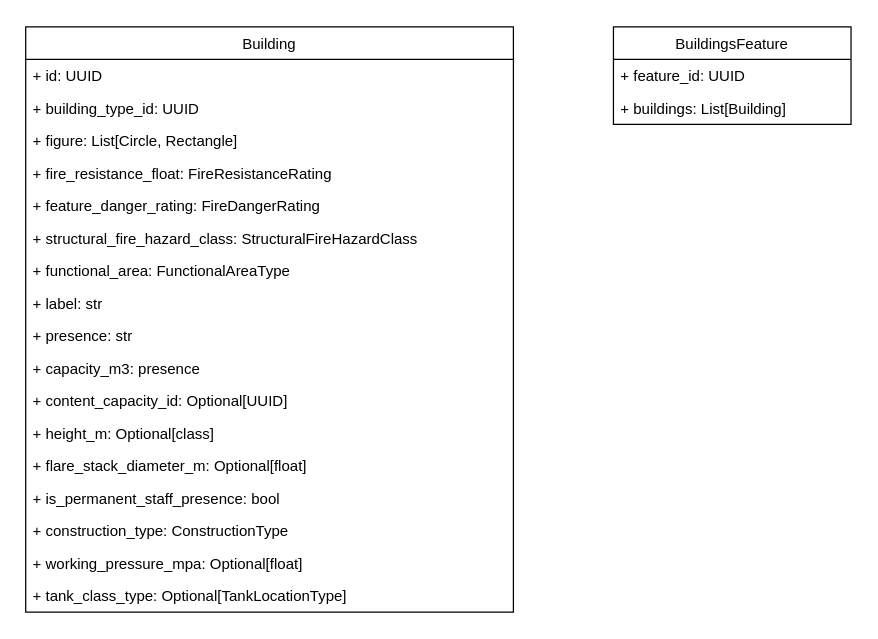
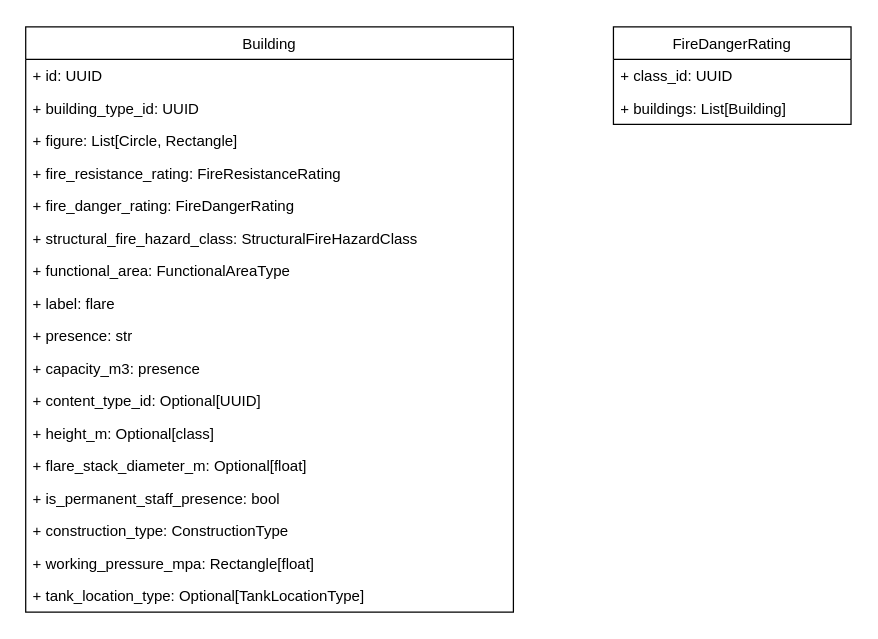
node "BuildingsFeature": label "BuildingsFeature" -> "FireDangerRating"
node "+ feature_id: UUID": label "+ feature_id: UUID" -> "+ class_id: UUID"
node "+ fire_resistance_float: FireResistanceRating": label "+ fire_resistance_float: FireResistanceRating" -> "+ fire_resistance_rating: FireResistanceRating"
node "+ feature_danger_rating: FireDangerRating": label "+ feature_danger_rating: FireDangerRating" -> "+ fire_danger_rating: FireDangerRating"
node "+ label: str": label "+ label: str" -> "+ label: flare"
node "+ content_capacity_id: Optional[UUID]": label "+ content_capacity_id: Optional[UUID]" -> "+ content_type_id: Optional[UUID]"
node "+ working_pressure_mpa: Optional[float]": label "+ working_pressure_mpa: Optional[float]" -> "+ working_pressure_mpa: Rectangle[float]"
node "+ tank_class_type: Optional[TankLocationType]": label "+ tank_class_type: Optional[TankLocationType]" -> "+ tank_location_type: Optional[TankLocationType]"
